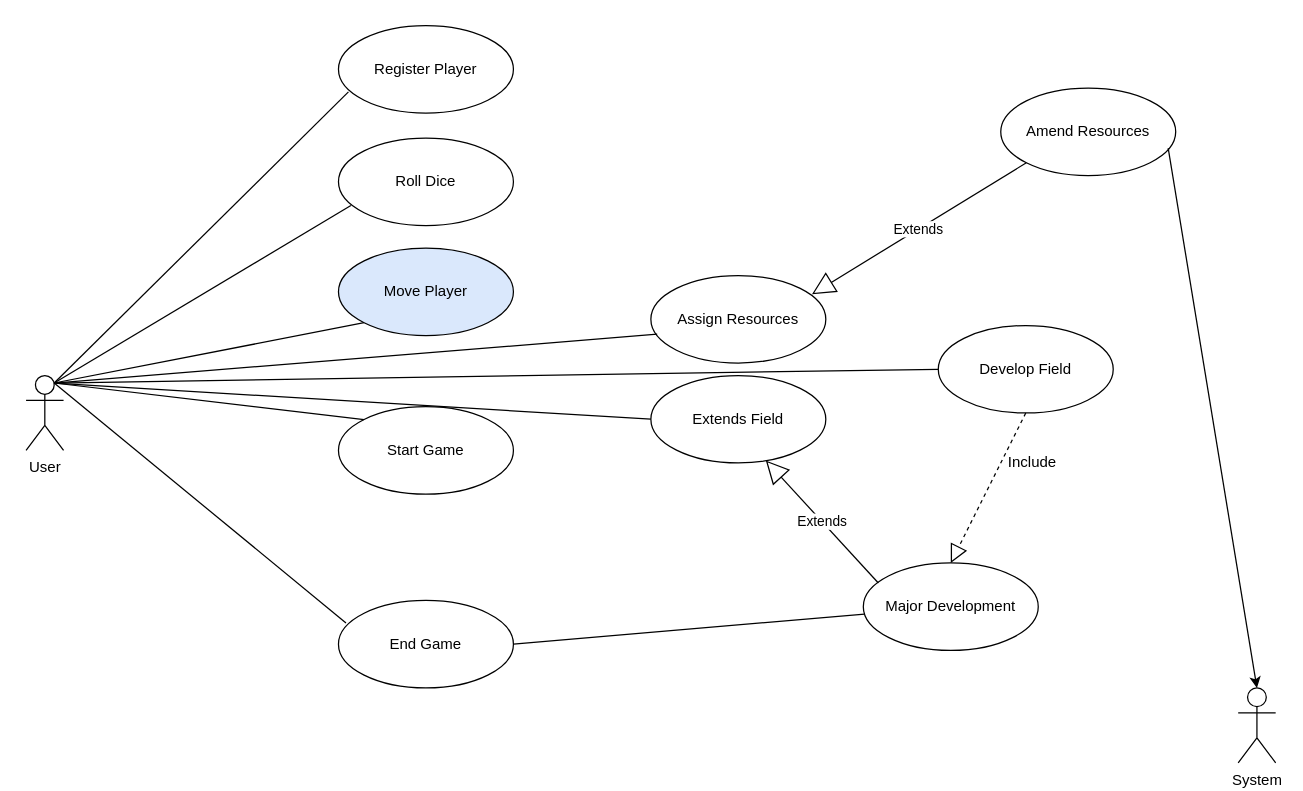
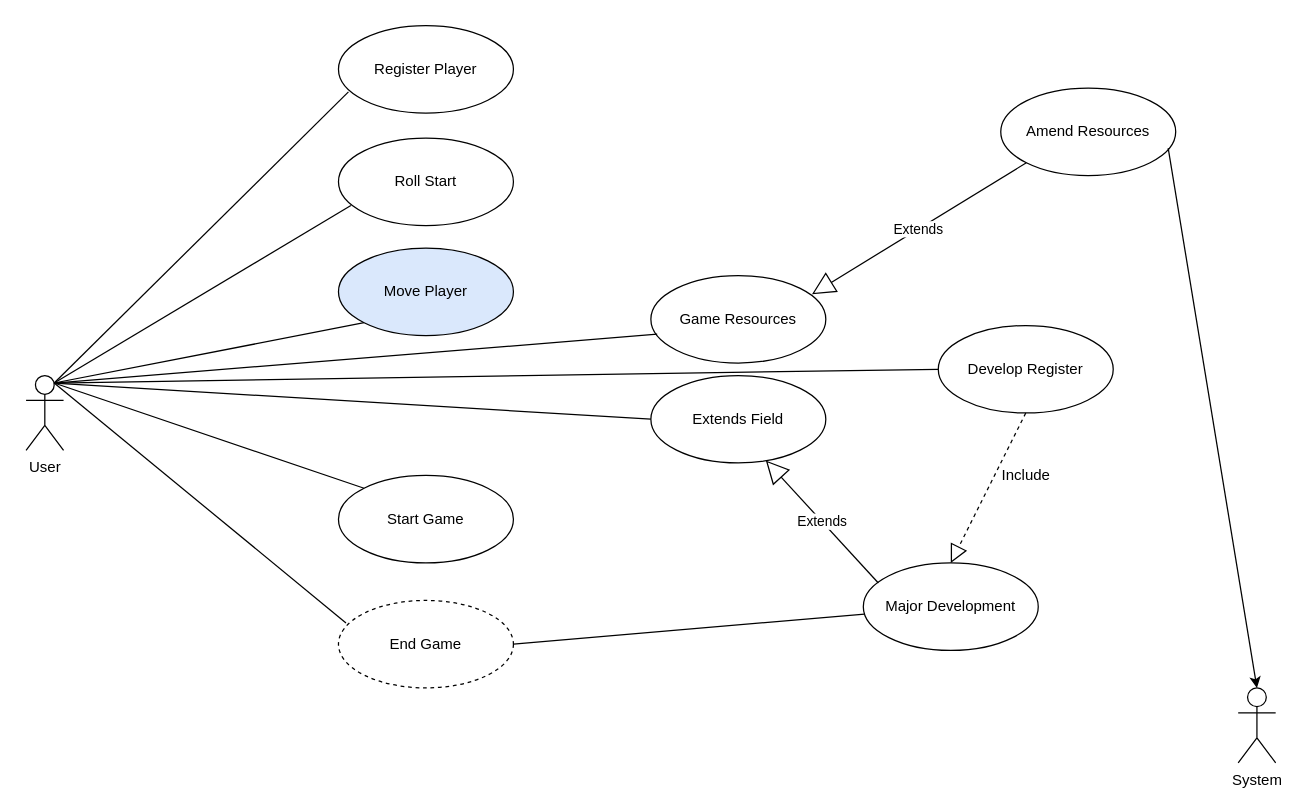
node "Roll Dice": label "Roll Dice" -> "Roll Start"
node "Assign Resources": label "Assign Resources" -> "Game Resources"
node "Develop Field": label "Develop Field" -> "Develop Register"
node "Start Game": moved (426, 451) -> (426, 519)
node "Include": moved (1032, 463) -> (1026, 476)
node "End Game": style solid -> dashed
